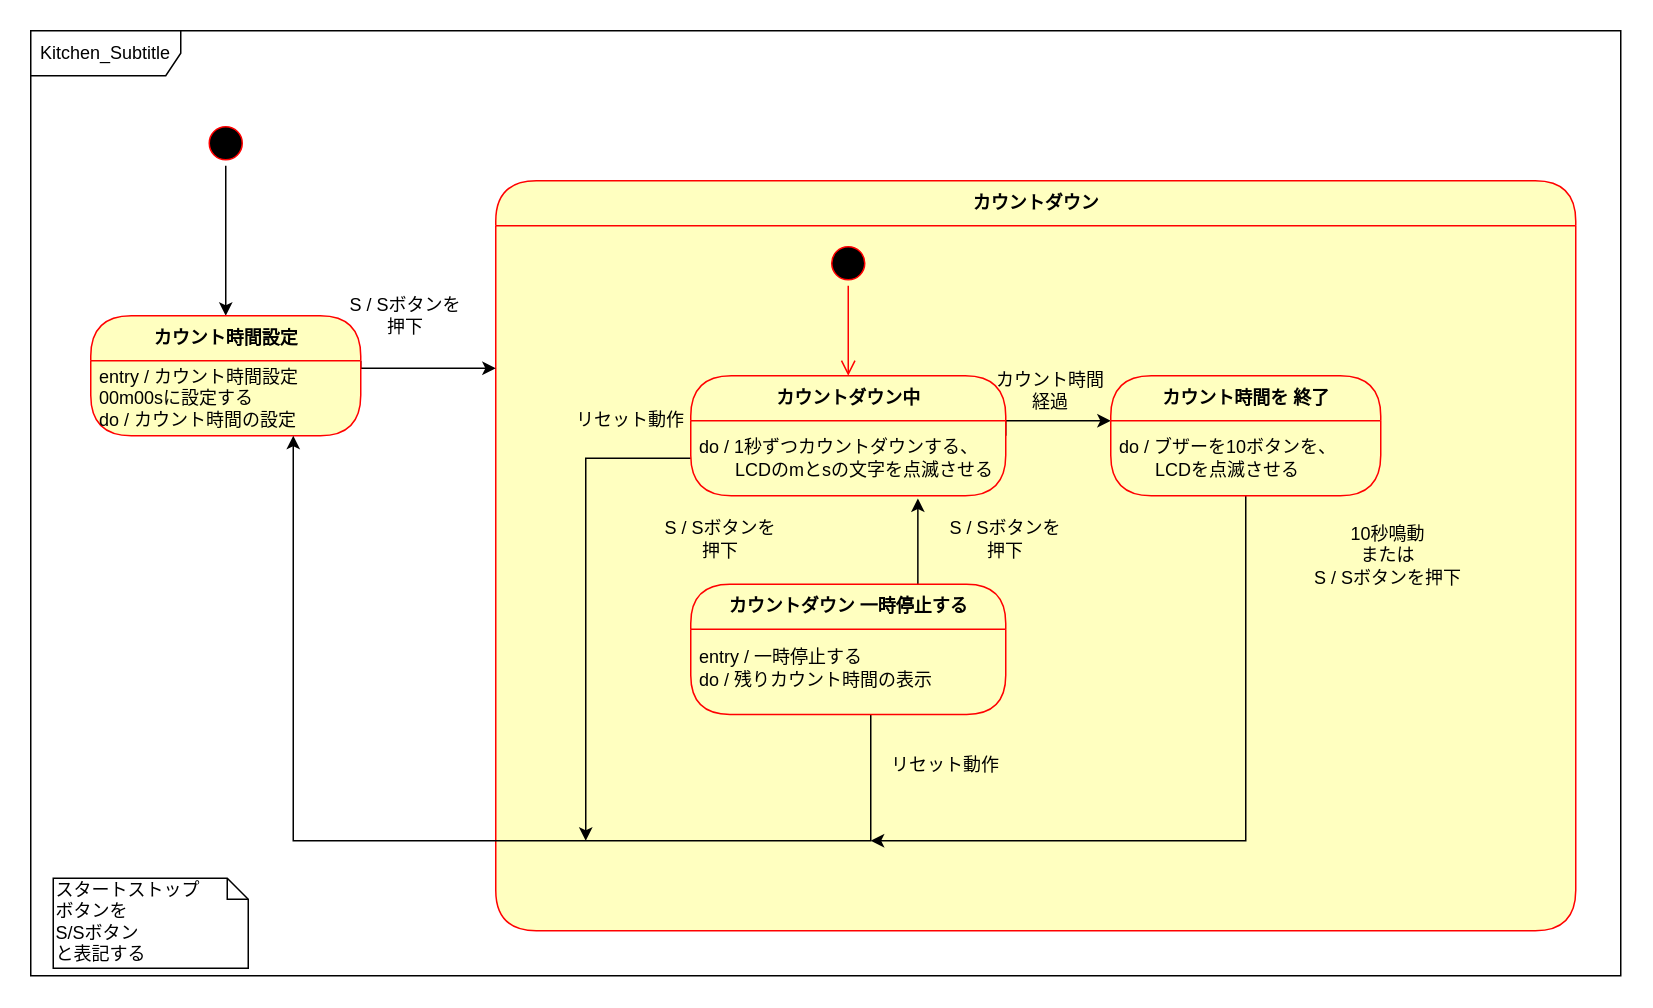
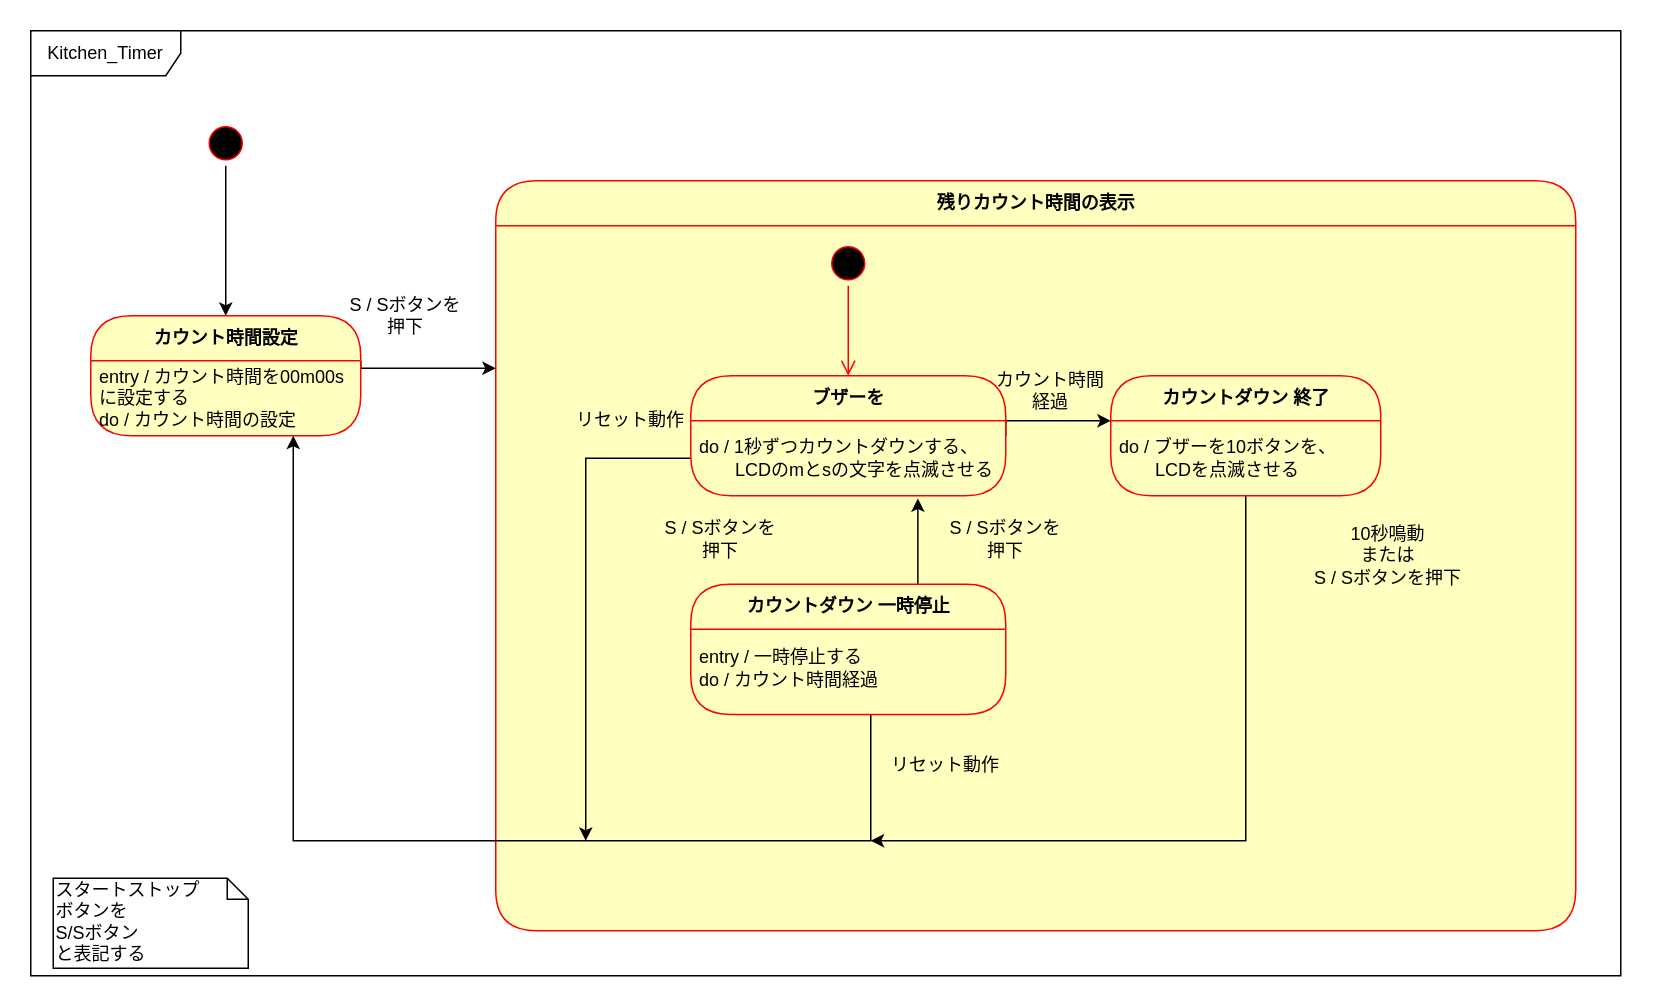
node "Kitchen_Subtitle": label "Kitchen_Subtitle" -> "Kitchen_Timer"
node "カウントダウン": label "カウントダウン" -> "残りカウント時間の表示"
node "entry / カウント時間設定00m00sに設定する do / カウント時間の設定": label "entry / カウント時間設定00m00sに設定する do / カウント時間の設定" -> "entry / カウント時間を00m00sに設定する do / カウント時間の設定"
node "カウントダウン中": label "カウントダウン中" -> "ブザーを"
node "カウント時間を 終了": label "カウント時間を 終了" -> "カウントダウン 終了"
node "カウントダウン 一時停止する": label "カウントダウン 一時停止する" -> "カウントダウン 一時停止"
node "entry / 一時停止する do / 残りカウント時間の表示": label "entry / 一時停止する do / 残りカウント時間の表示" -> "entry / 一時停止する do / カウント時間経過"
